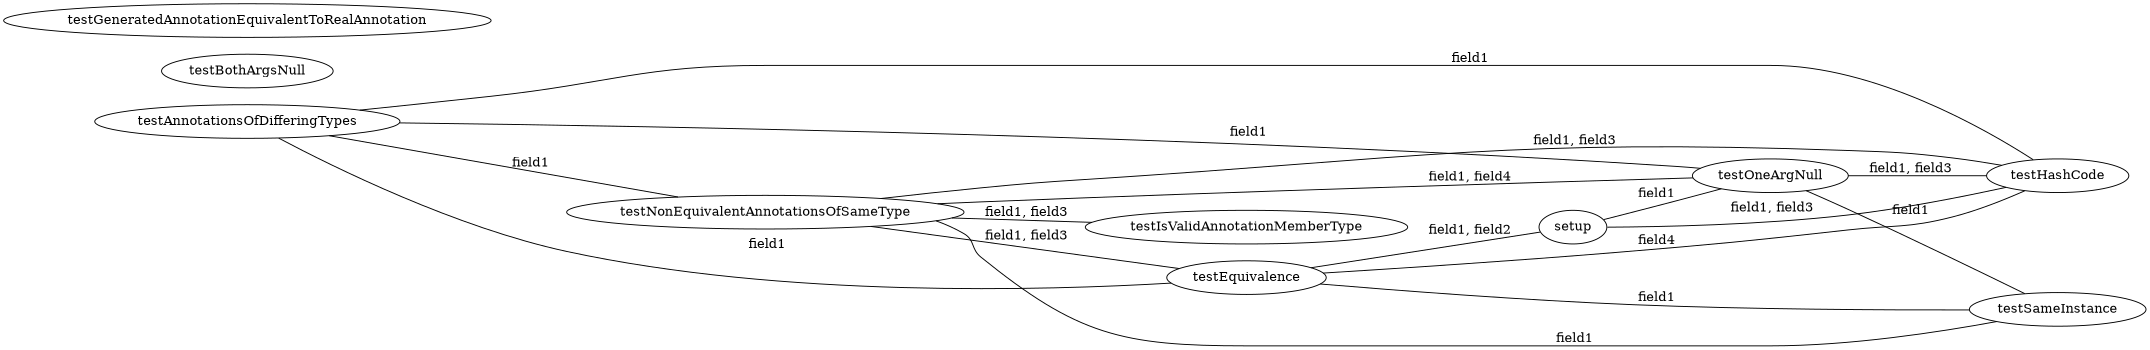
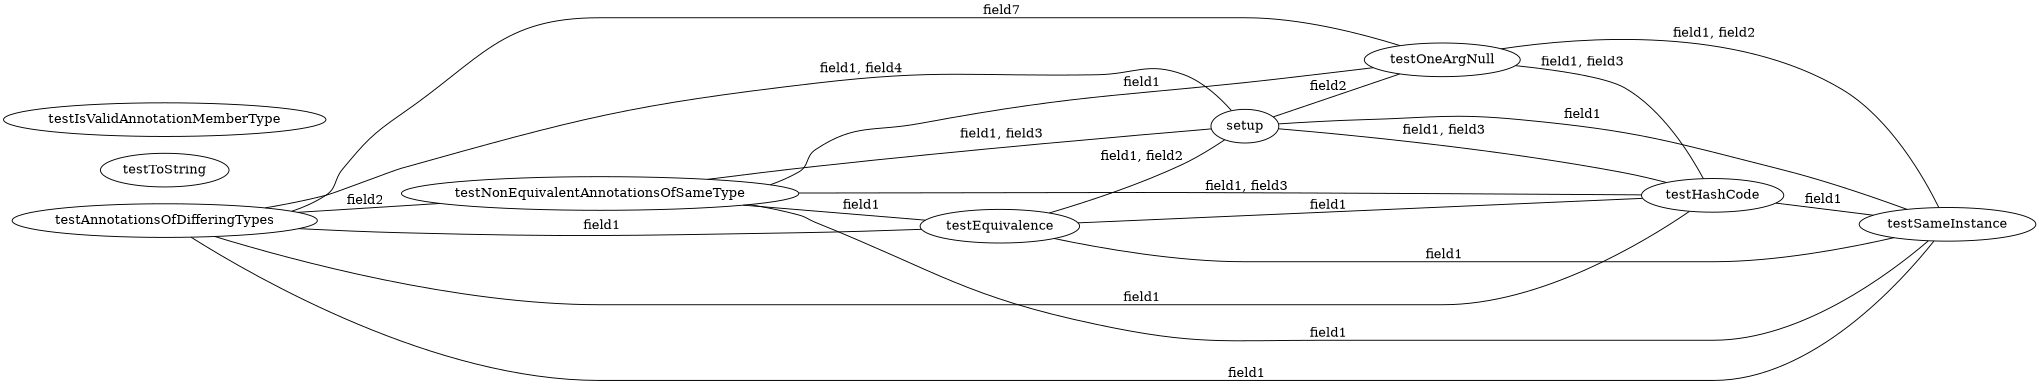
node "testGeneratedAnnotationEquivalentToRealAnnotation": removed
node "testBothArgsNull": removed
edge "setup" -- "testAnnotationsOfDifferingTypes": added, label "field1, field4"
edge "setup" -- "testSameInstance": added, label "field1"
edge "testAnnotationsOfDifferingTypes" -- "testOneArgNull": label " field1" -> " field7"
edge "testAnnotationsOfDifferingTypes" -- "testNonEquivalentAnnotationsOfSameType": label " field1" -> " field2"
node "testToString": added
edge "testOneArgNull" -- "testNonEquivalentAnnotationsOfSameType": label " field1, field4" -> " field1"
edge "testOneArgNull" -- "setup": label " field1" -> " field2"
edge "testHashCode" -- "testSameInstance": added, label "field1"
edge "testOneArgNull" -- "testSameInstance": label " field1" -> " field1, field2"
edge "testNonEquivalentAnnotationsOfSameType" -- "testIsValidAnnotationMemberType": now "testNonEquivalentAnnotationsOfSameType" -- "setup"
edge "testNonEquivalentAnnotationsOfSameType" -- "testEquivalence": label " field1, field3" -> " field1"
edge "testHashCode" -- "testEquivalence": label " field4" -> " field1"
edge "testAnnotationsOfDifferingTypes" -- "testSameInstance": added, label "field1"
